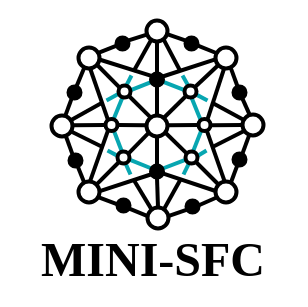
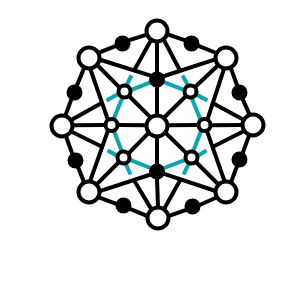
node "MINI-SFC": removed
